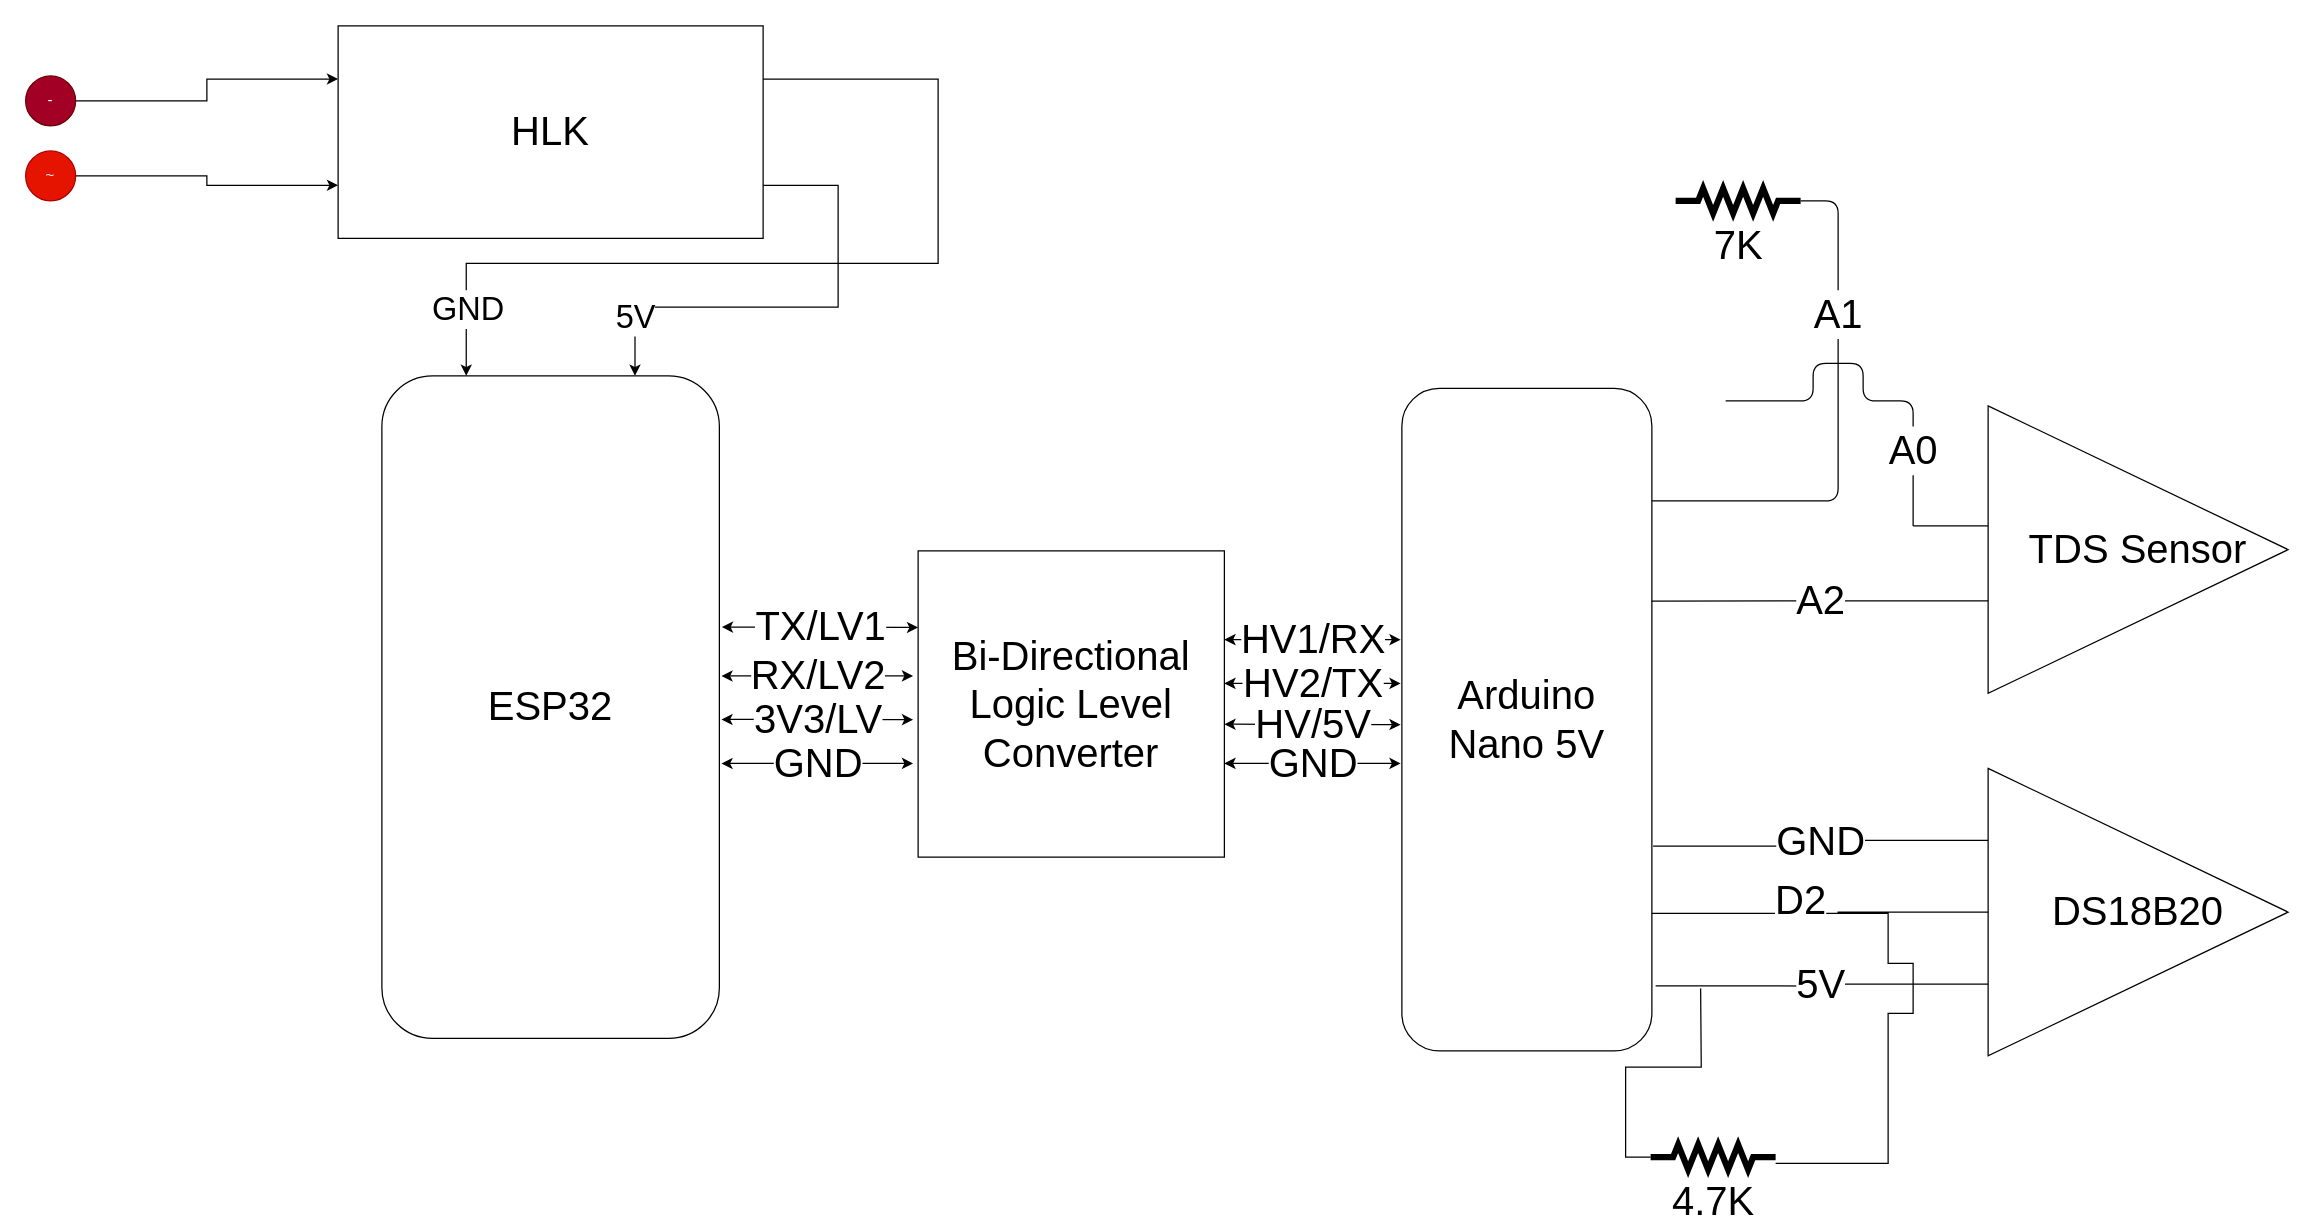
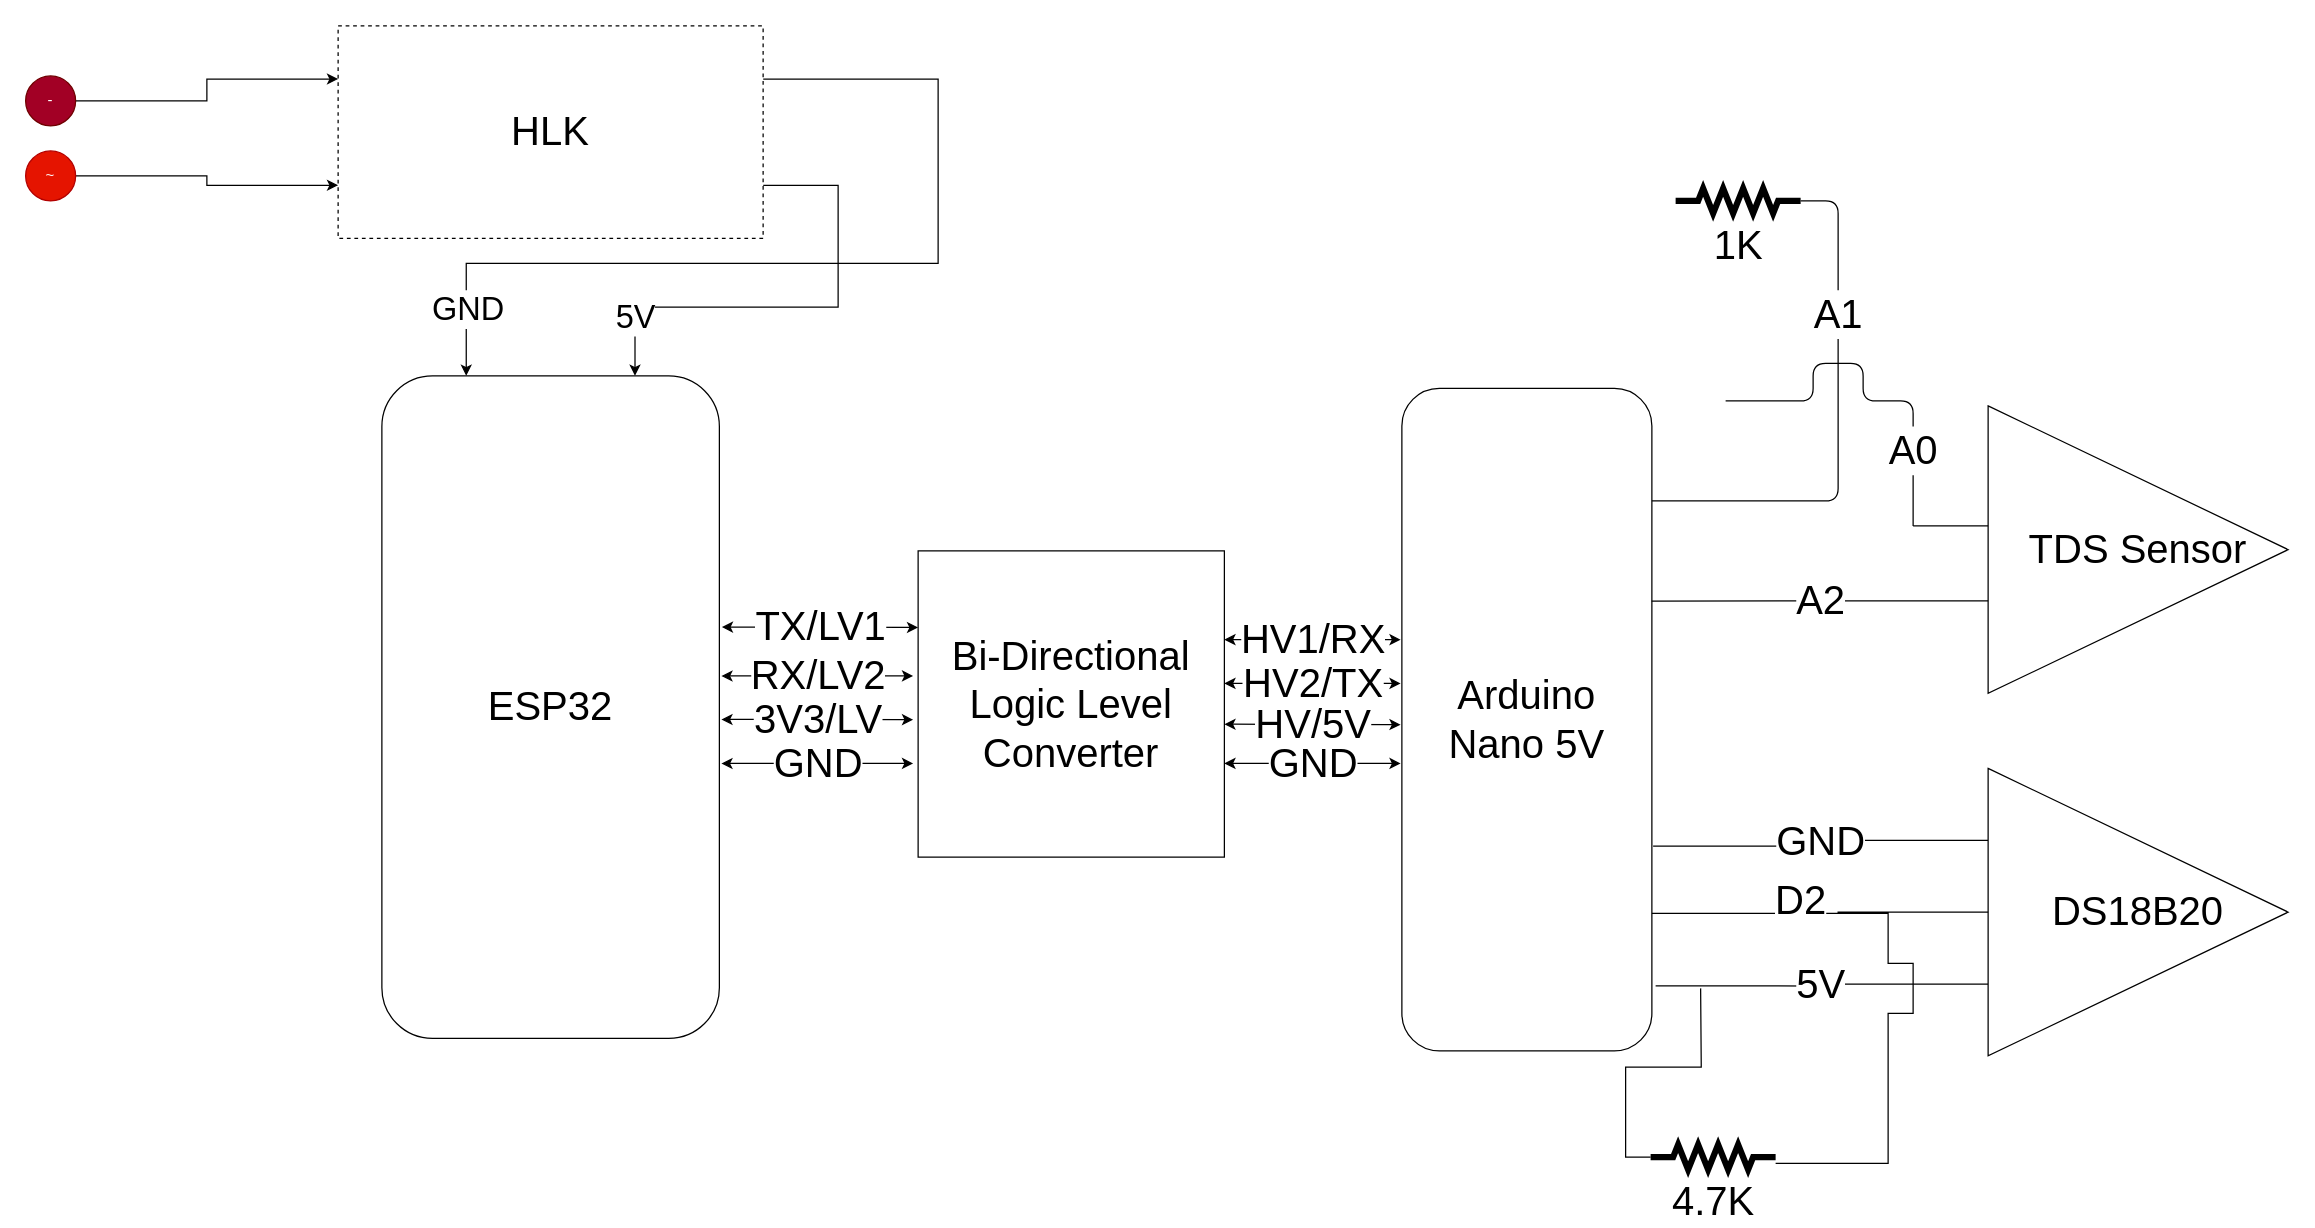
node "HLK": style solid -> dashed
node "7K": label "7K" -> "1K"
